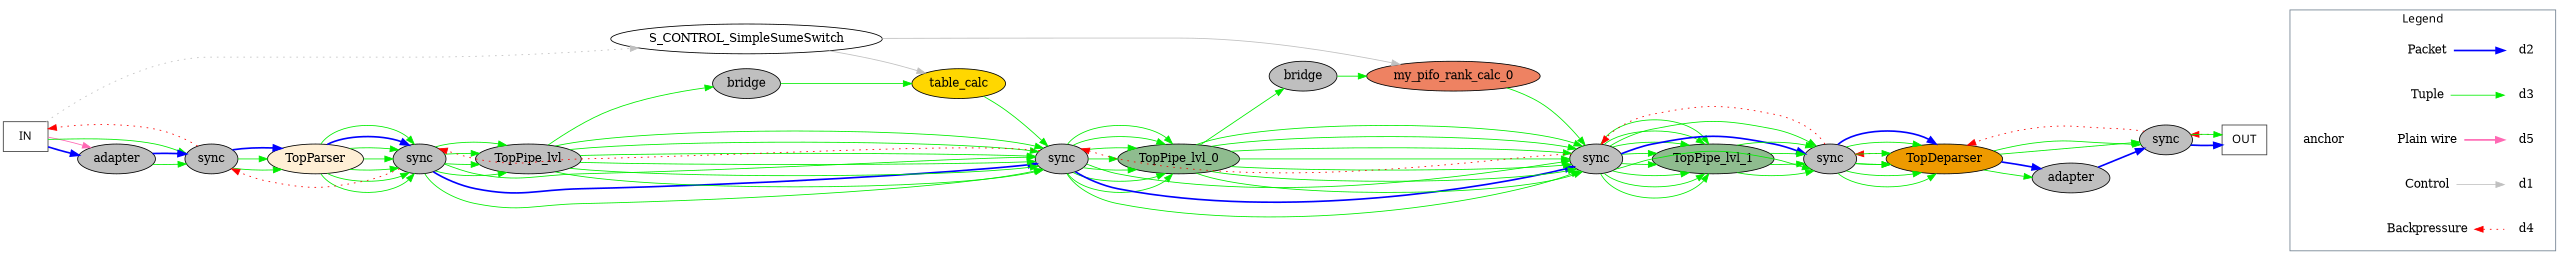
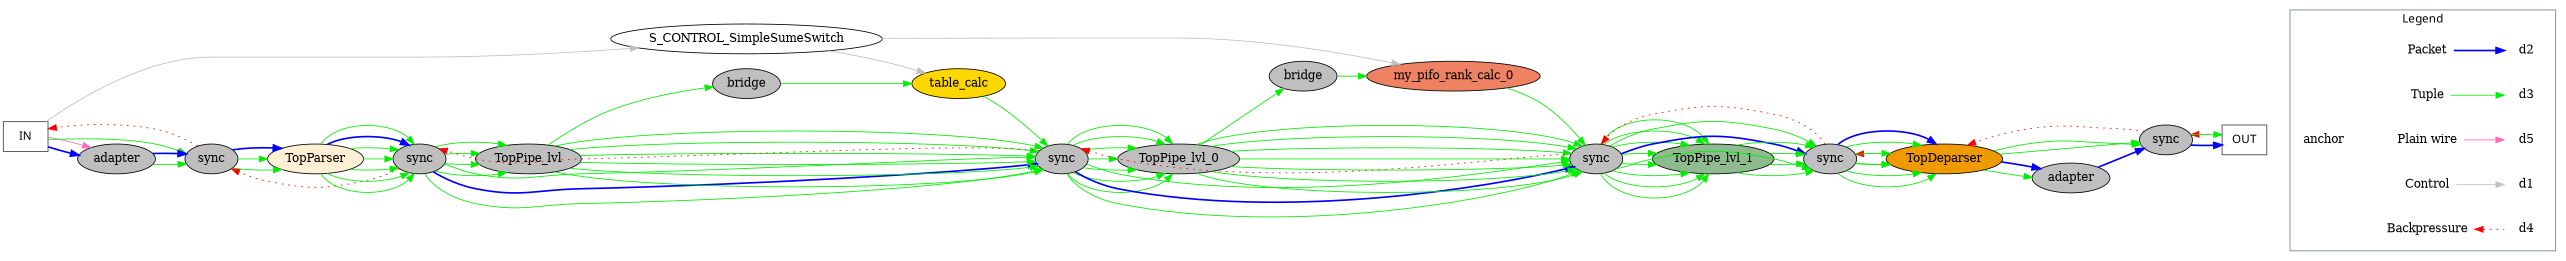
edge "IN" -> "S_CONTROL_SimpleSumeSwitch": style dotted -> solid
edge "Plain wire" -> "d5": style bold -> solid
node "TopPipe_lvl_0": fillcolor darkseagreen -> gray75
